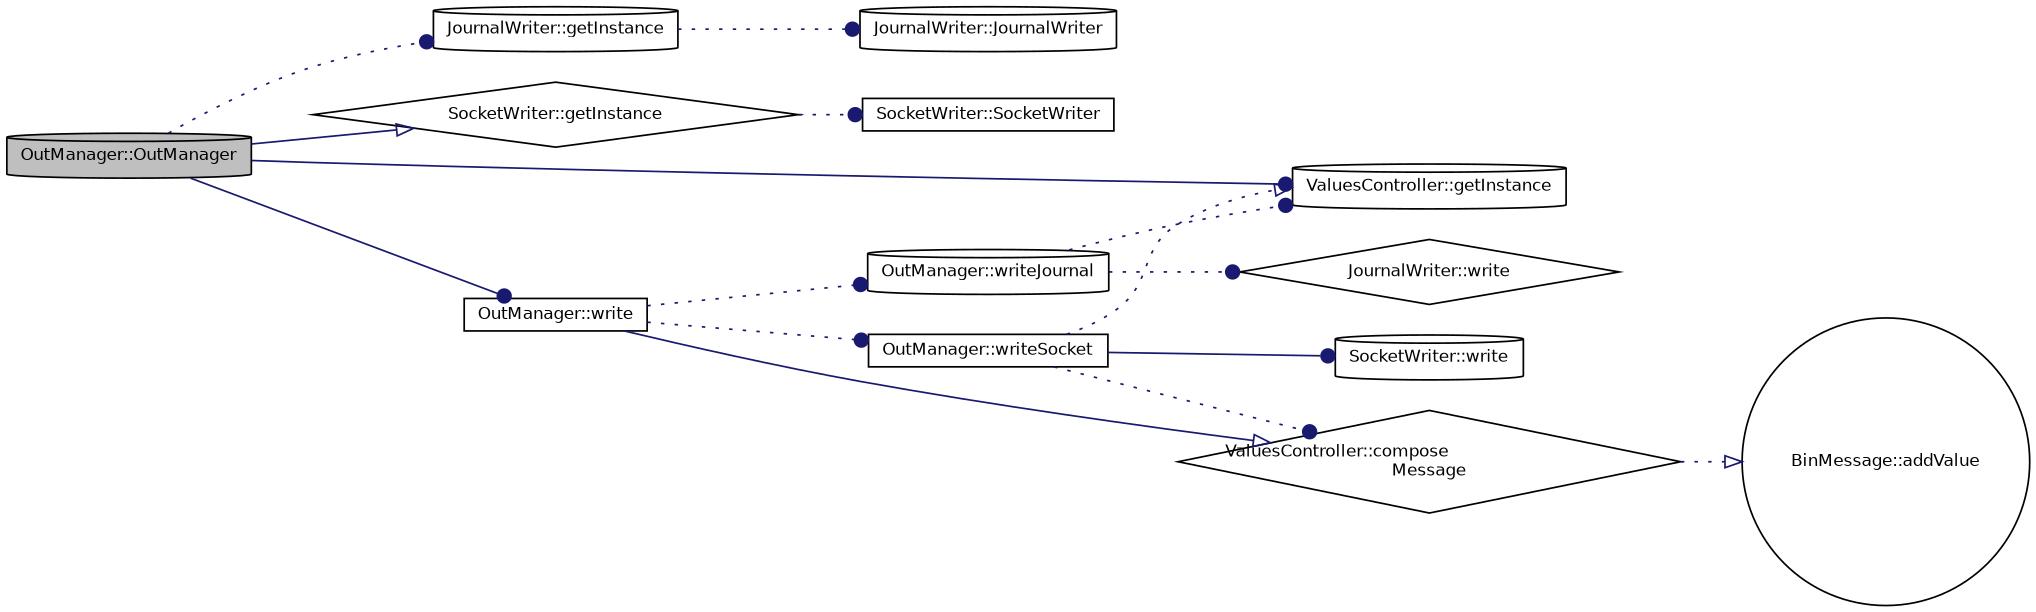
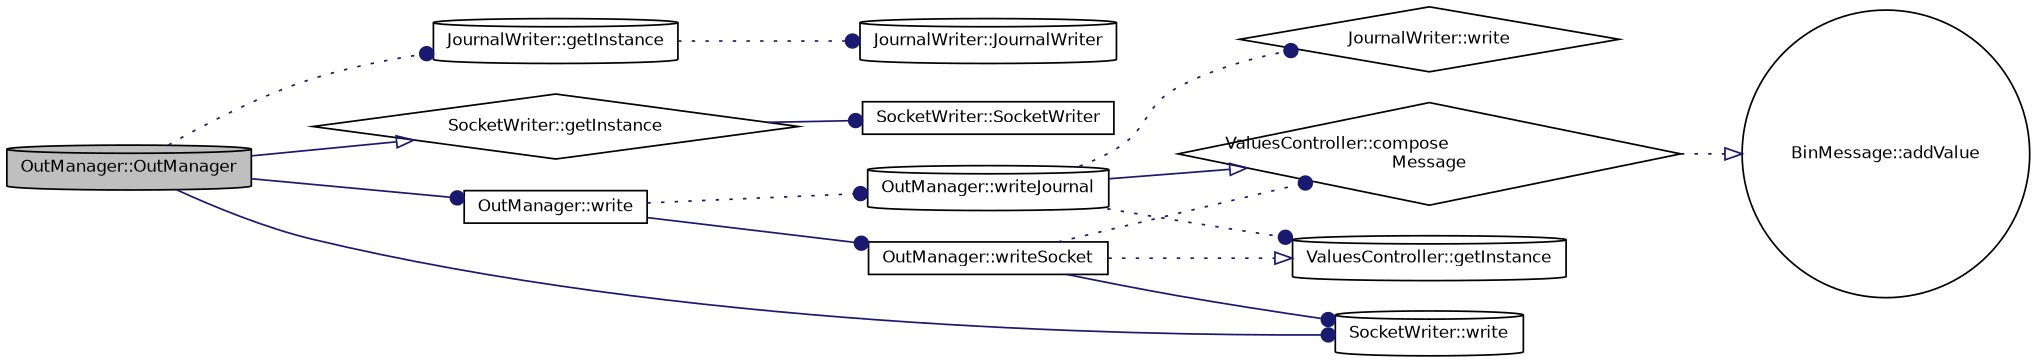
edge "SocketWriter::getInstance" -> "SocketWriter::SocketWriter": style dotted -> solid
edge "OutManager::OutManager" -> "ValuesController::getInstance": now "OutManager::OutManager" -> "SocketWriter::write"
edge "OutManager::write" -> "OutManager::writeSocket": style dotted -> solid
edge "OutManager::write" -> "ValuesController::compose Message": now "OutManager::writeJournal" -> "ValuesController::compose Message"
